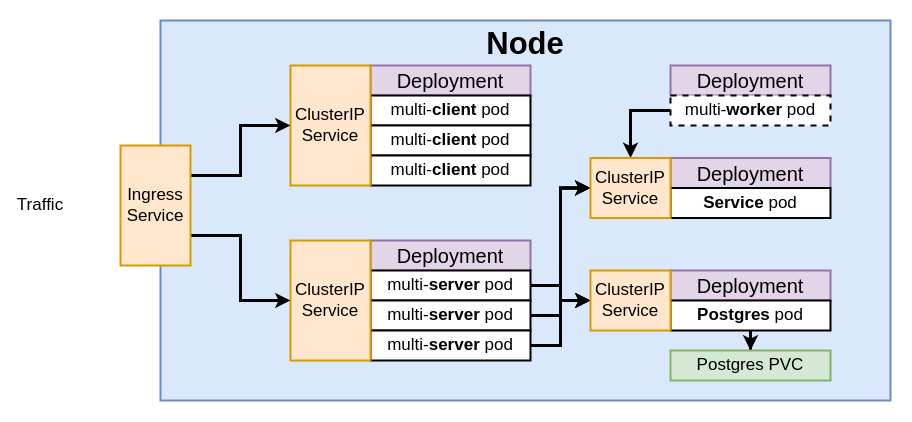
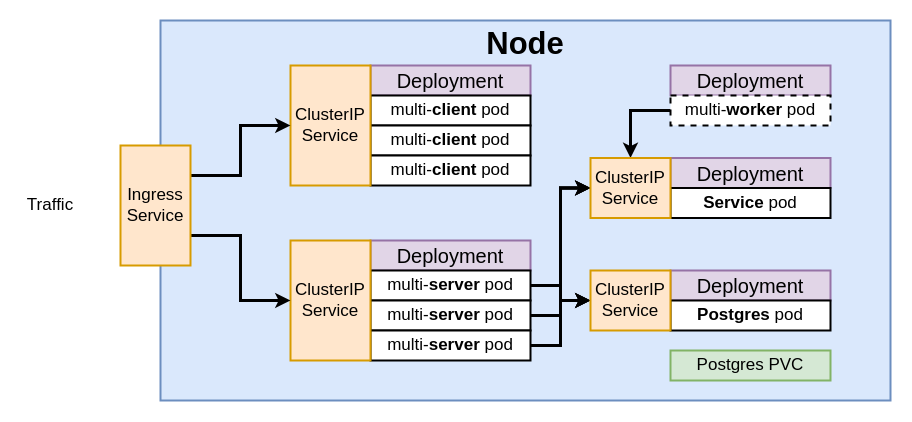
node "Traffic": moved (41, 206) -> (51, 206)
edge "Postgres pod" -> "Postgres PVC": removed
